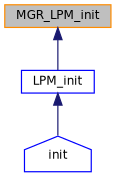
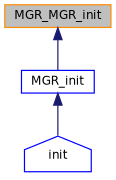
node "MGR_LPM_init": label "MGR_LPM_init" -> "MGR_MGR_init"
node "LPM_init": label "LPM_init" -> "MGR_init"
